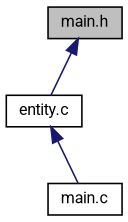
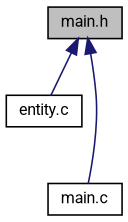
edge "main.c" -> "entity.c": now "main.c" -> "main.h"
